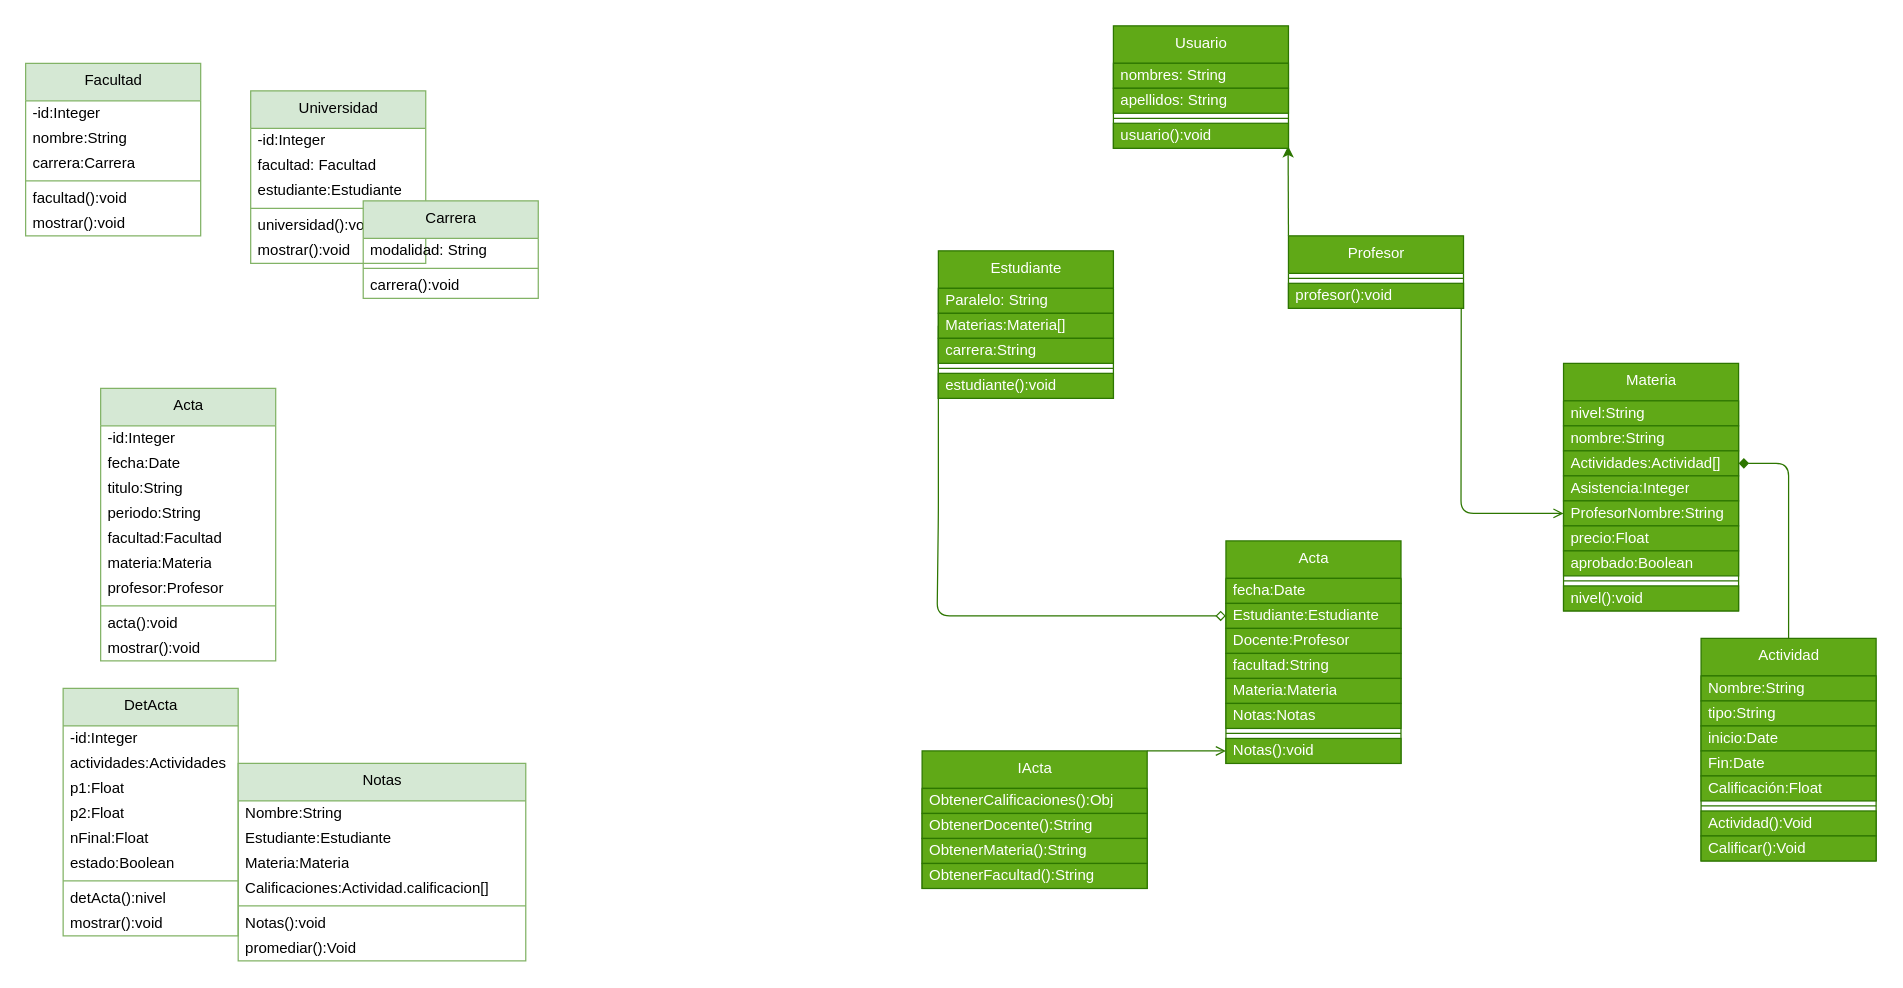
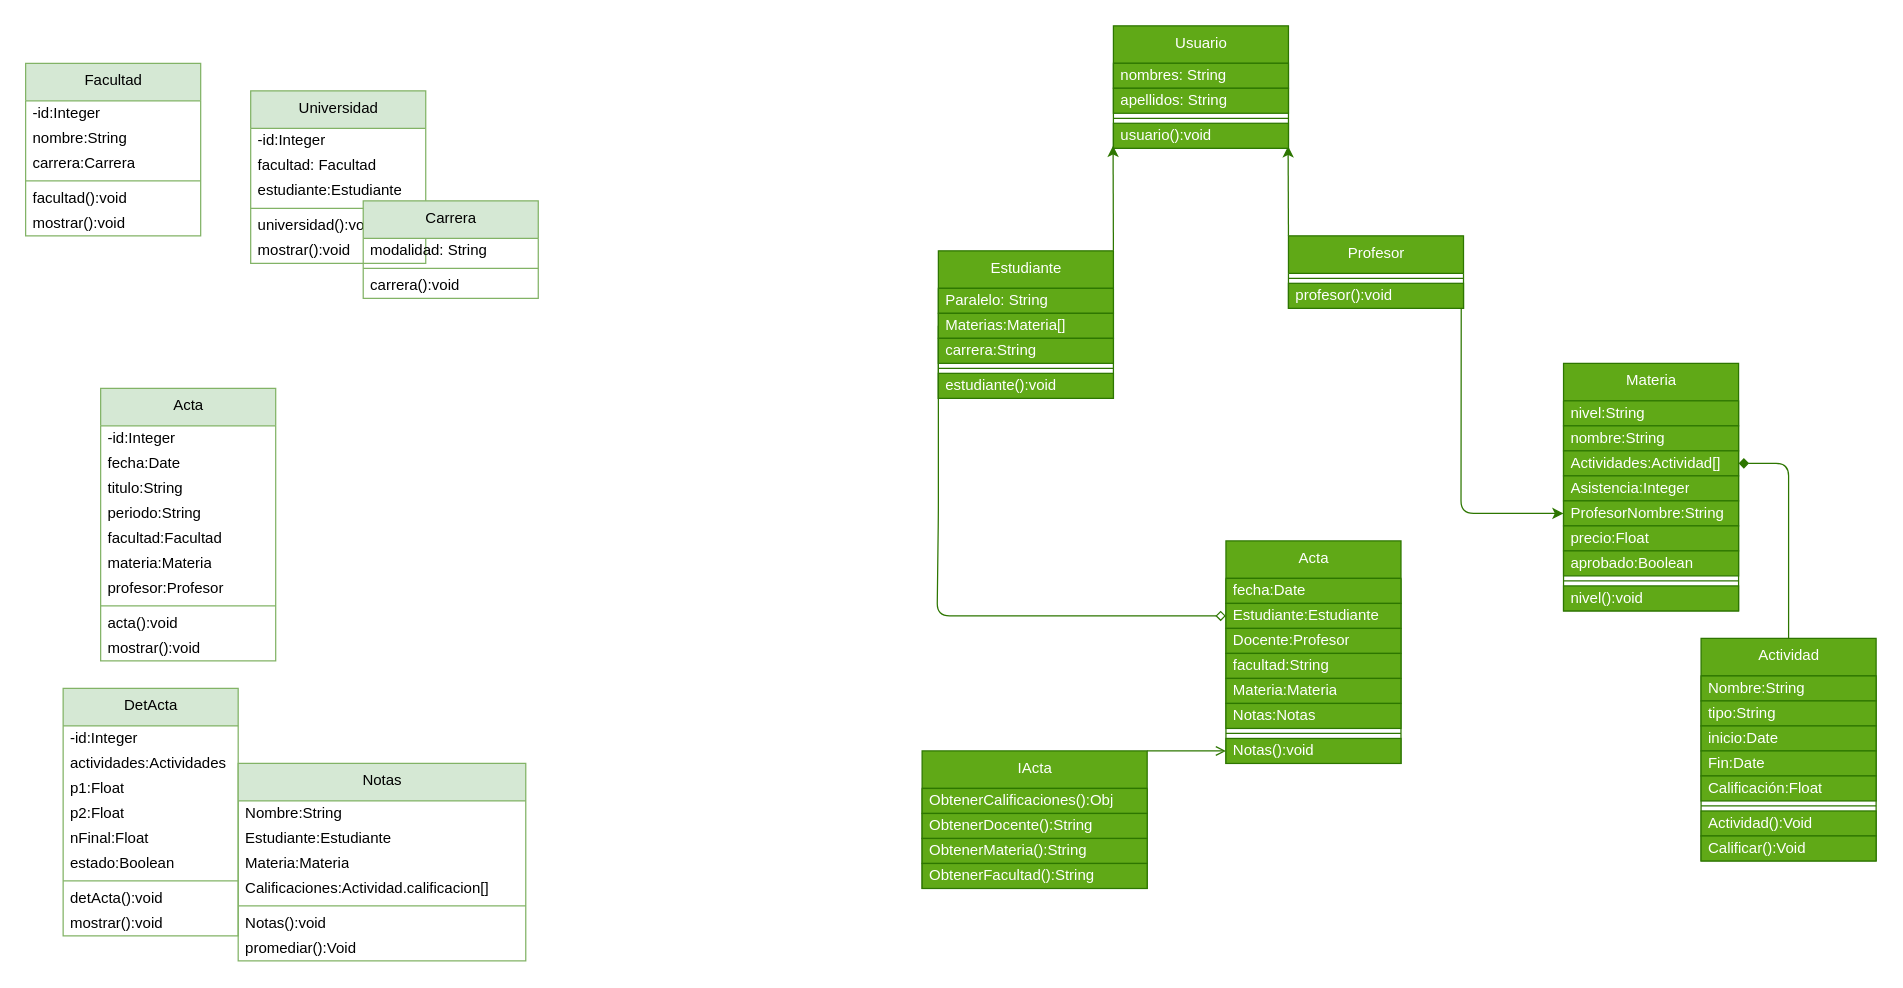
edge "Estudiante" -> "usuario():void": added
edge "profesor():void" -> "ProfesorNombre:String": arrowhead open -> classic
node "detActa():nivel": label "detActa():nivel" -> "detActa():void"
